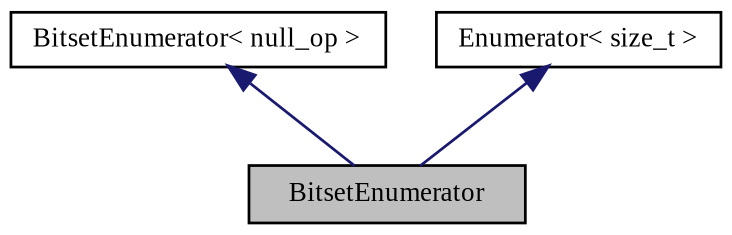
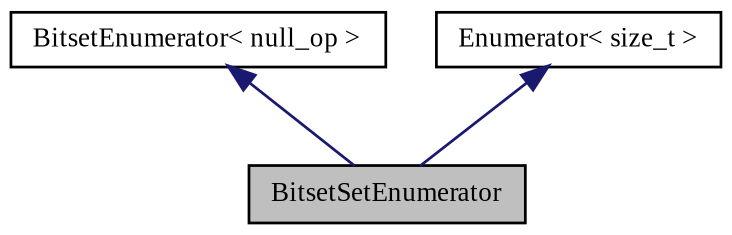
node "BitsetEnumerator": label "BitsetEnumerator" -> "BitsetSetEnumerator"
